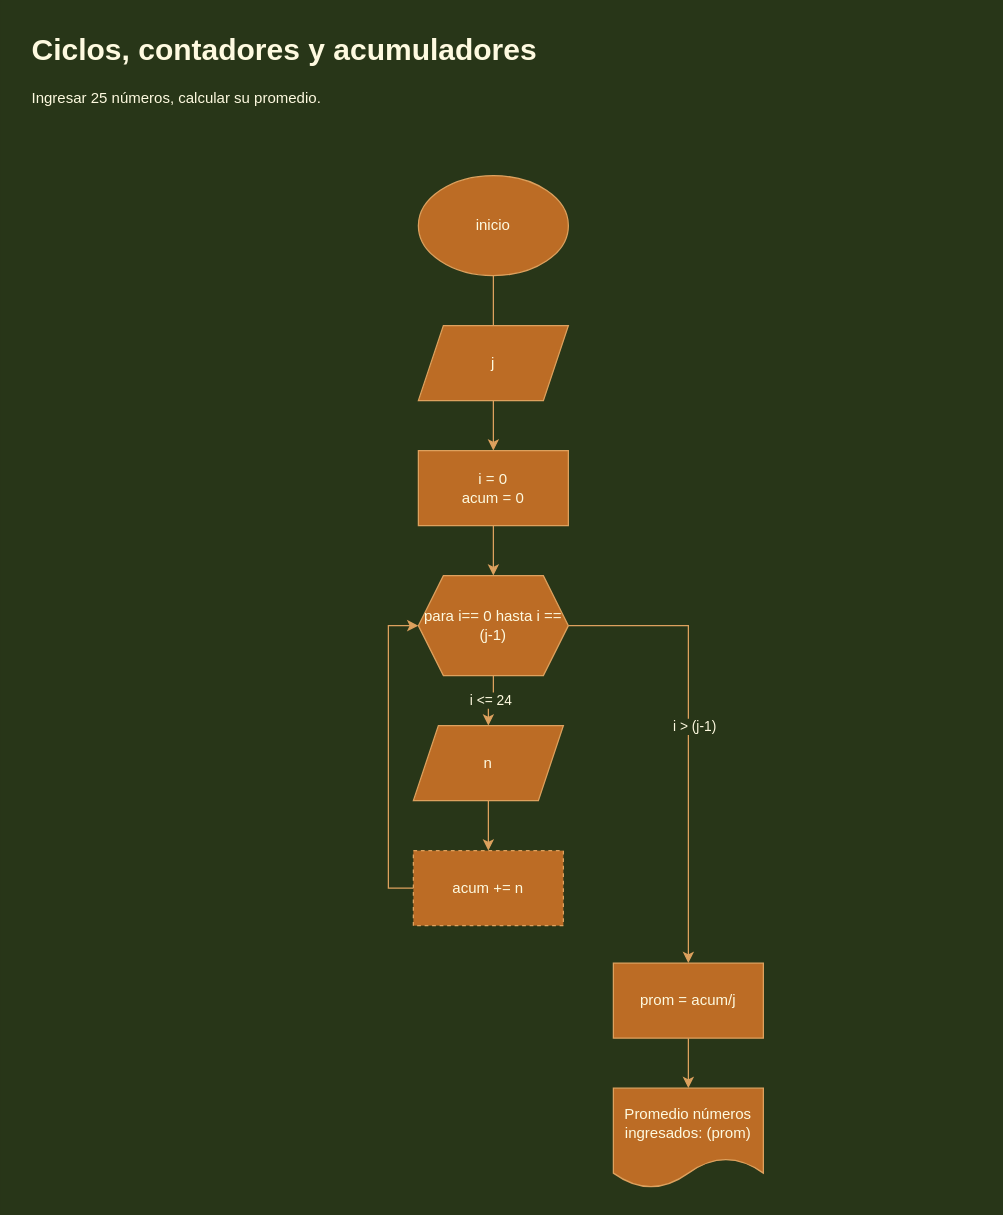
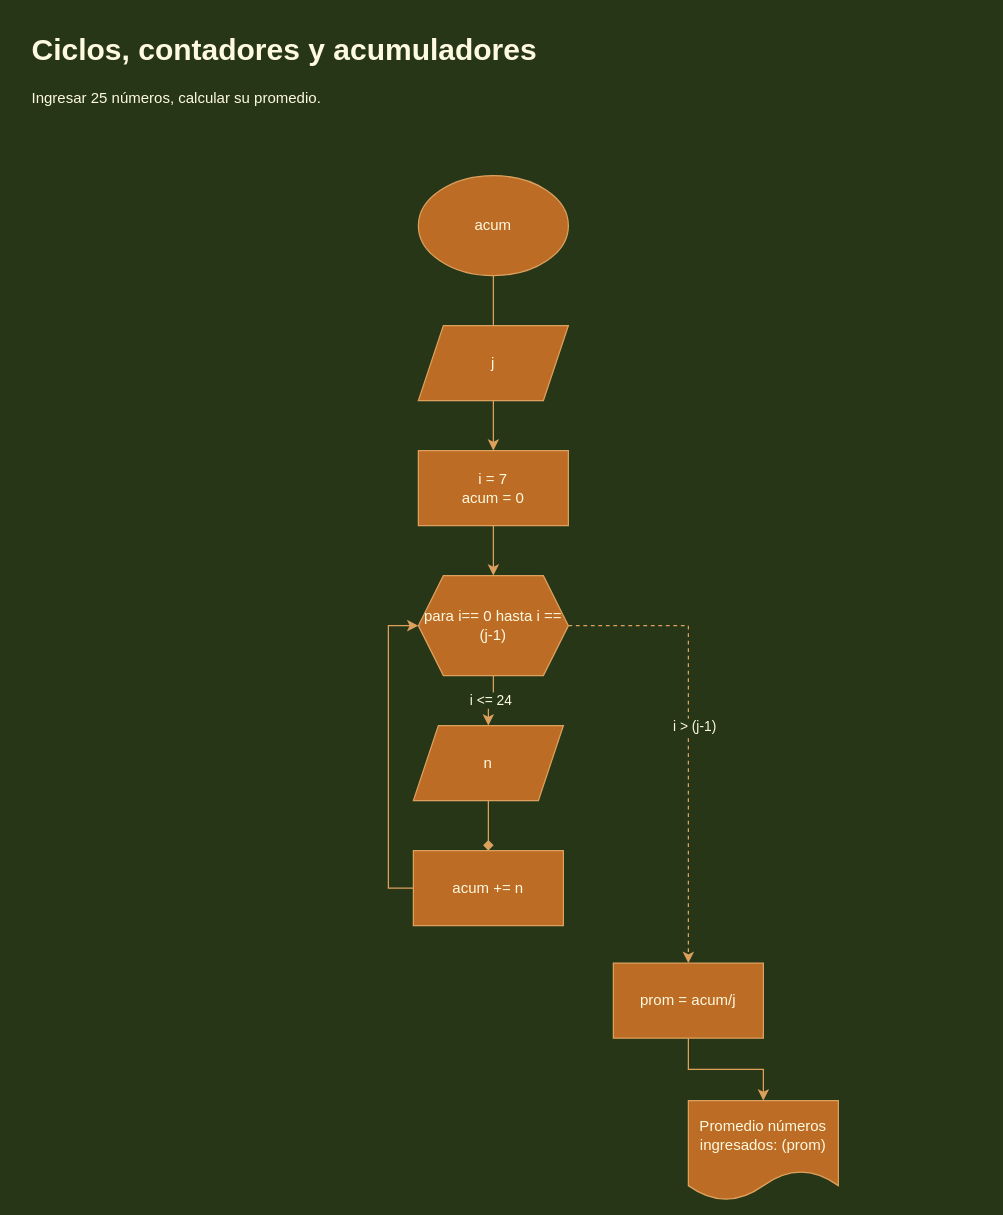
node "inicio": label "inicio" -> "acum"
node "i = 0 acum = 0": label "i = 0 acum = 0" -> "i = 7 acum = 0"
edge "n" -> "acum += n": arrowhead classic -> diamond
edge "para i== 0 hasta i == (j-1)" -> "prom = acum/j": style solid -> dashed
node "acum += n": style dashed -> solid
node "Promedio números ingresados: (prom)": moved (688, 1138) -> (763, 1151)
